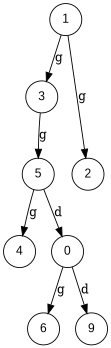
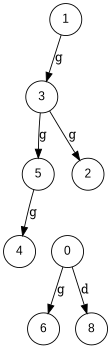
edge "1" -> "2": now "3" -> "2"
edge "5" -> "0": removed, label "d"
node "9": label "9" -> "8"
